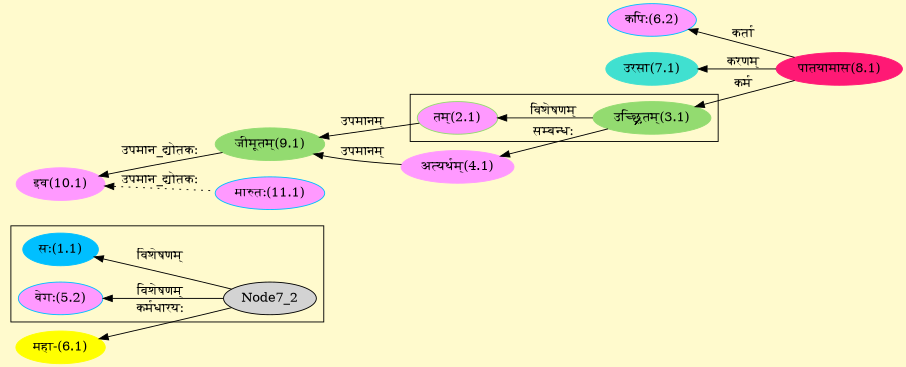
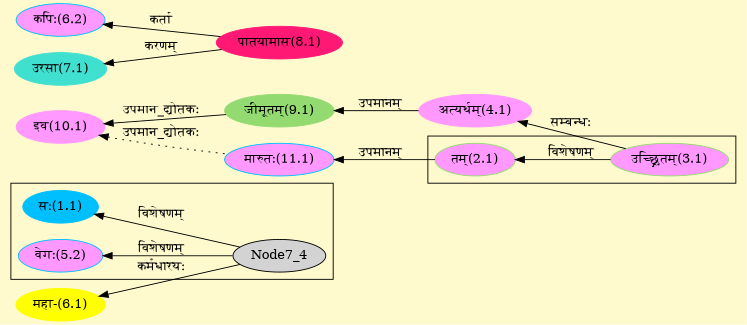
edge "पातयामास(8.1)" -> "उच्छ्र्रितम्(3.1)": removed, label "कर्म"
node "उच्छ्र्रितम्(3.1)": fillcolor #93db70 -> #ff99ff
edge "तम्(2.1)" -> "जीमूतम्(9.1)": now "तम्(2.1)" -> "मारुतः(11.1)"
node "Node7_2": label "Node7_2" -> "Node7_4"
